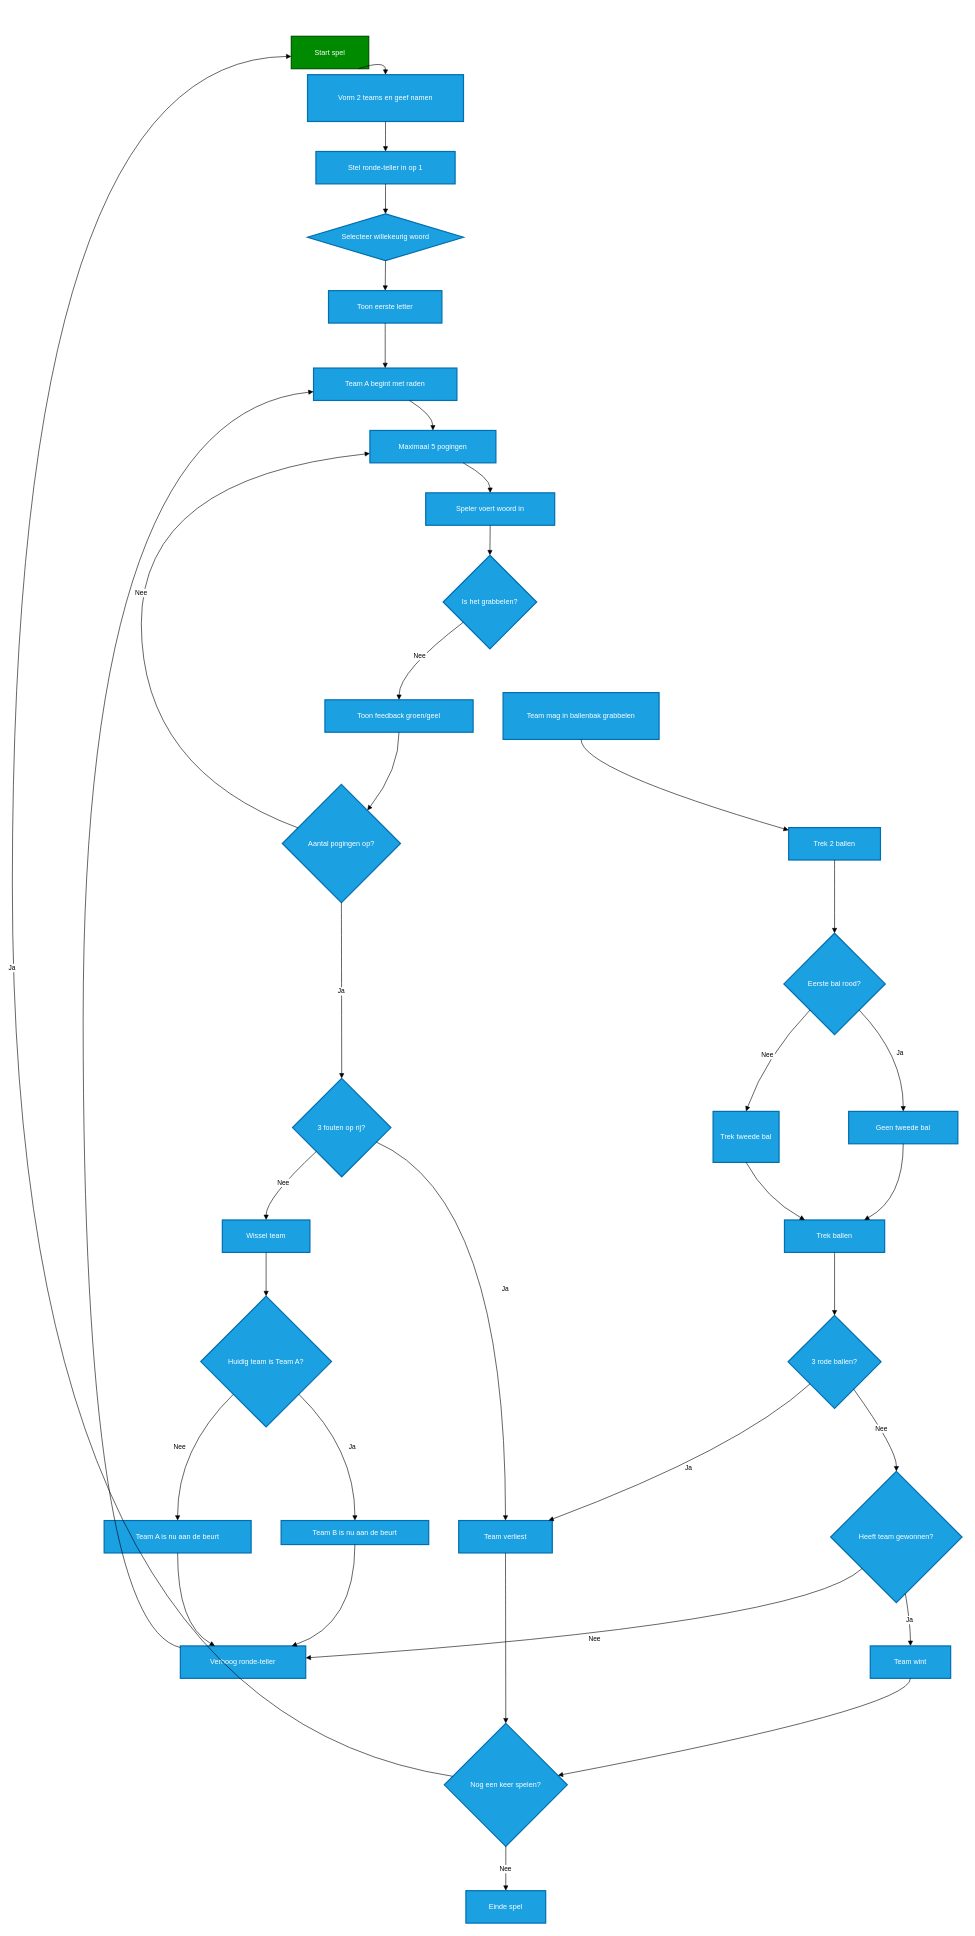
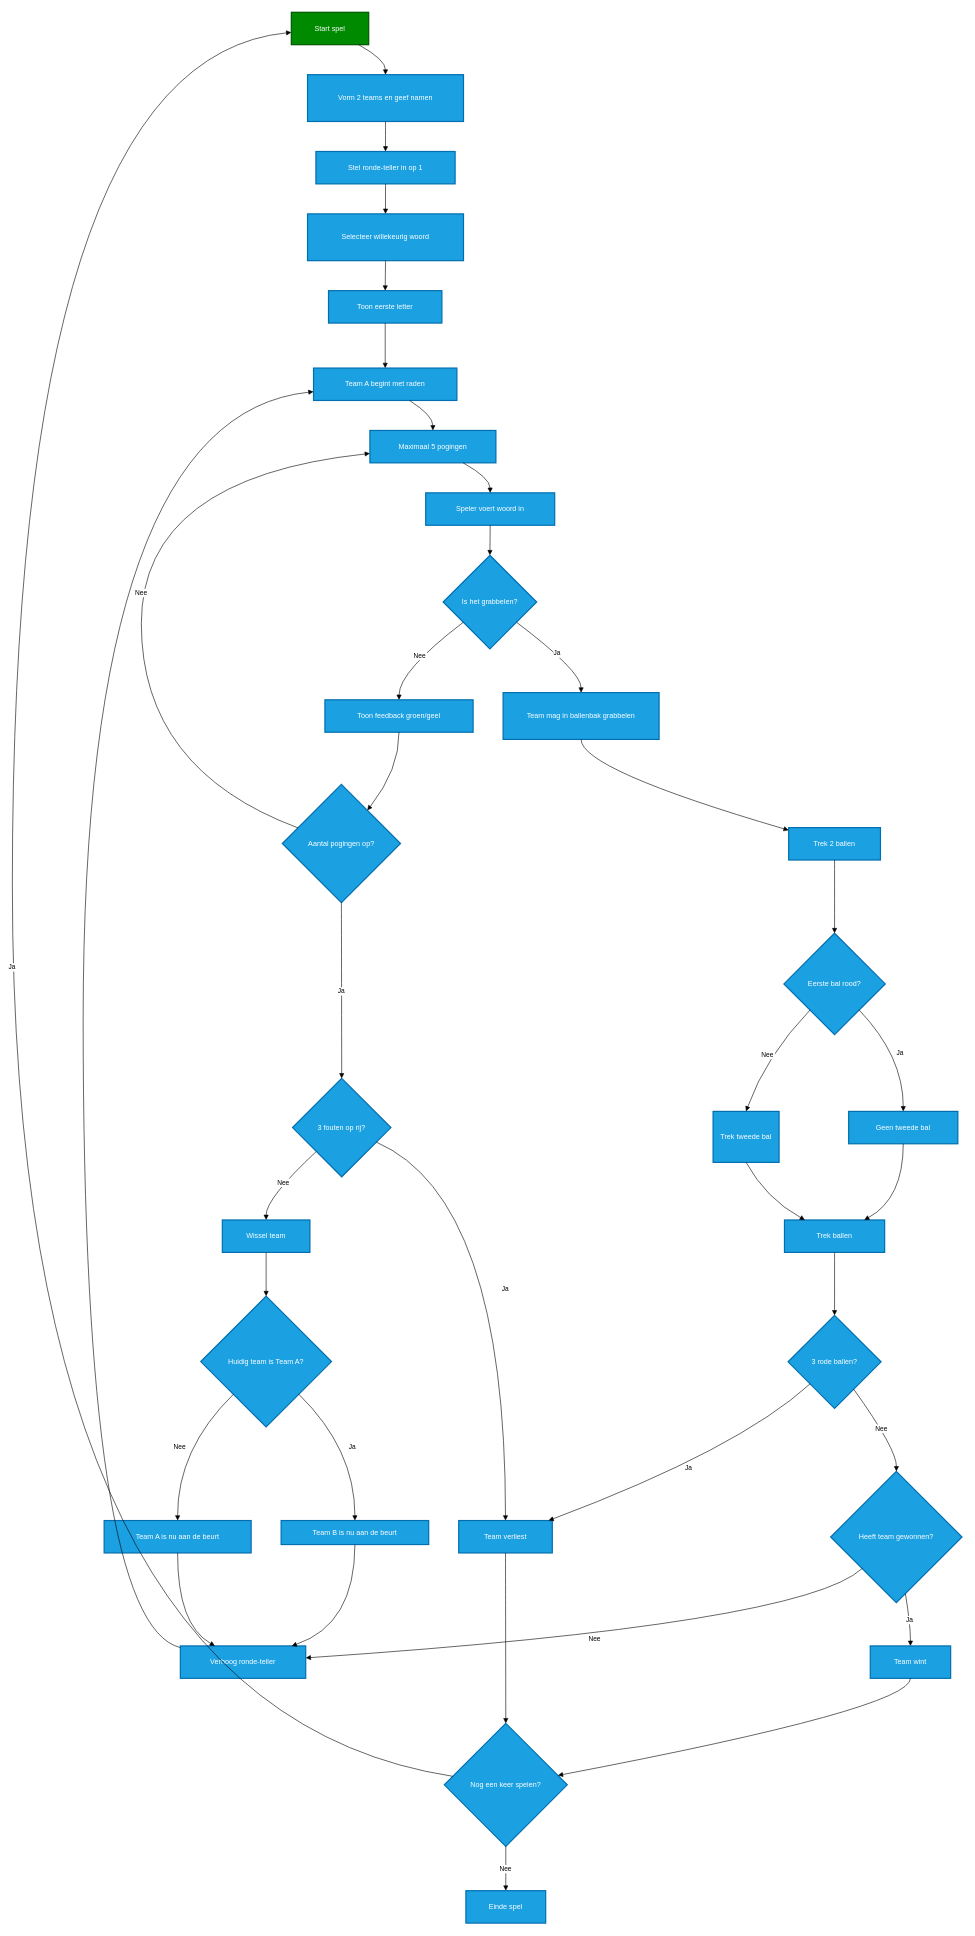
node "Start spel": moved (330, 53) -> (330, 29)
node "Selecteer willekeurig woord": shape diamond -> rectangle
edge "Is het grabbelen?" -> "Team mag in ballenbak grabbelen": added, label "Ja"
